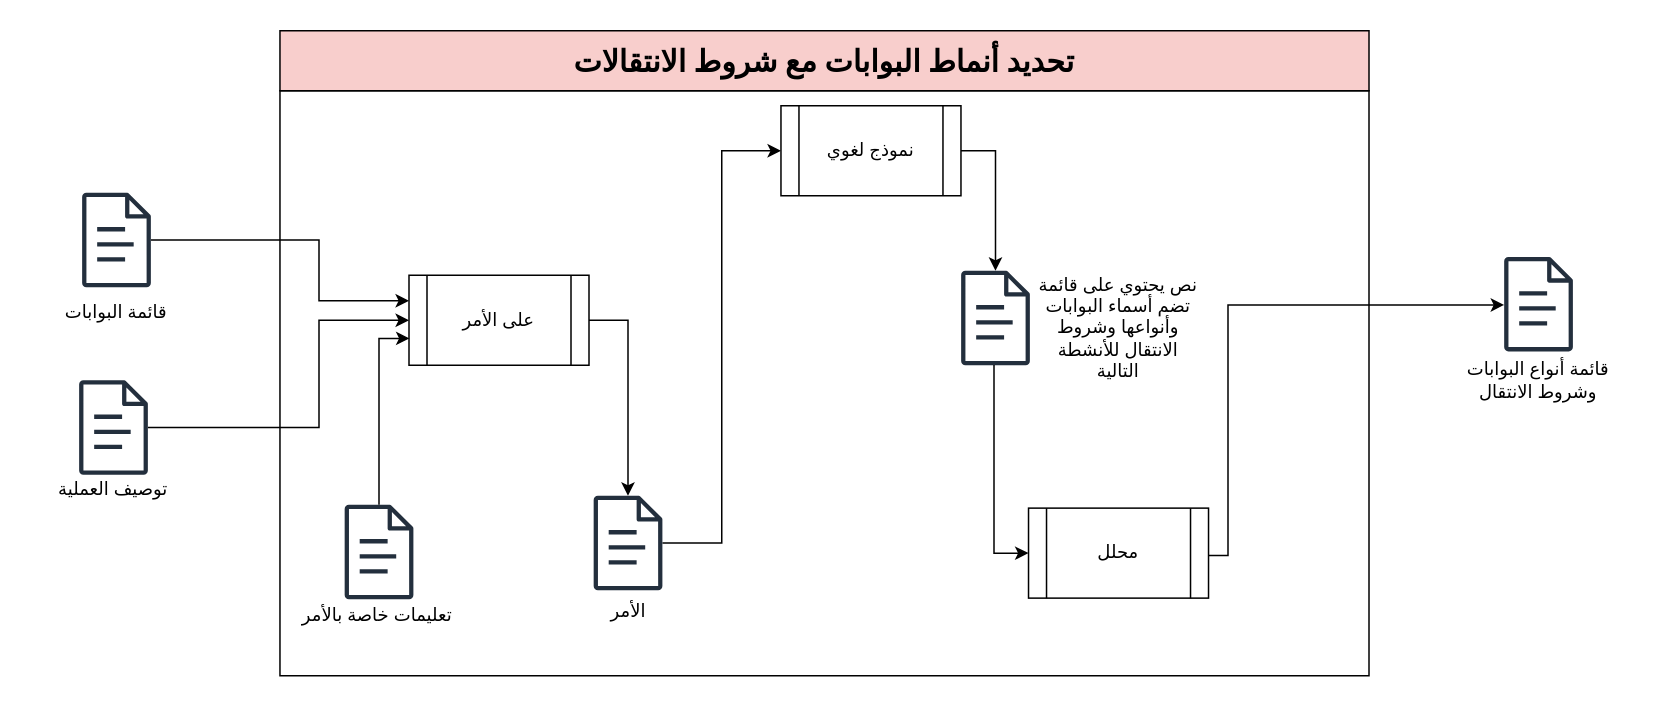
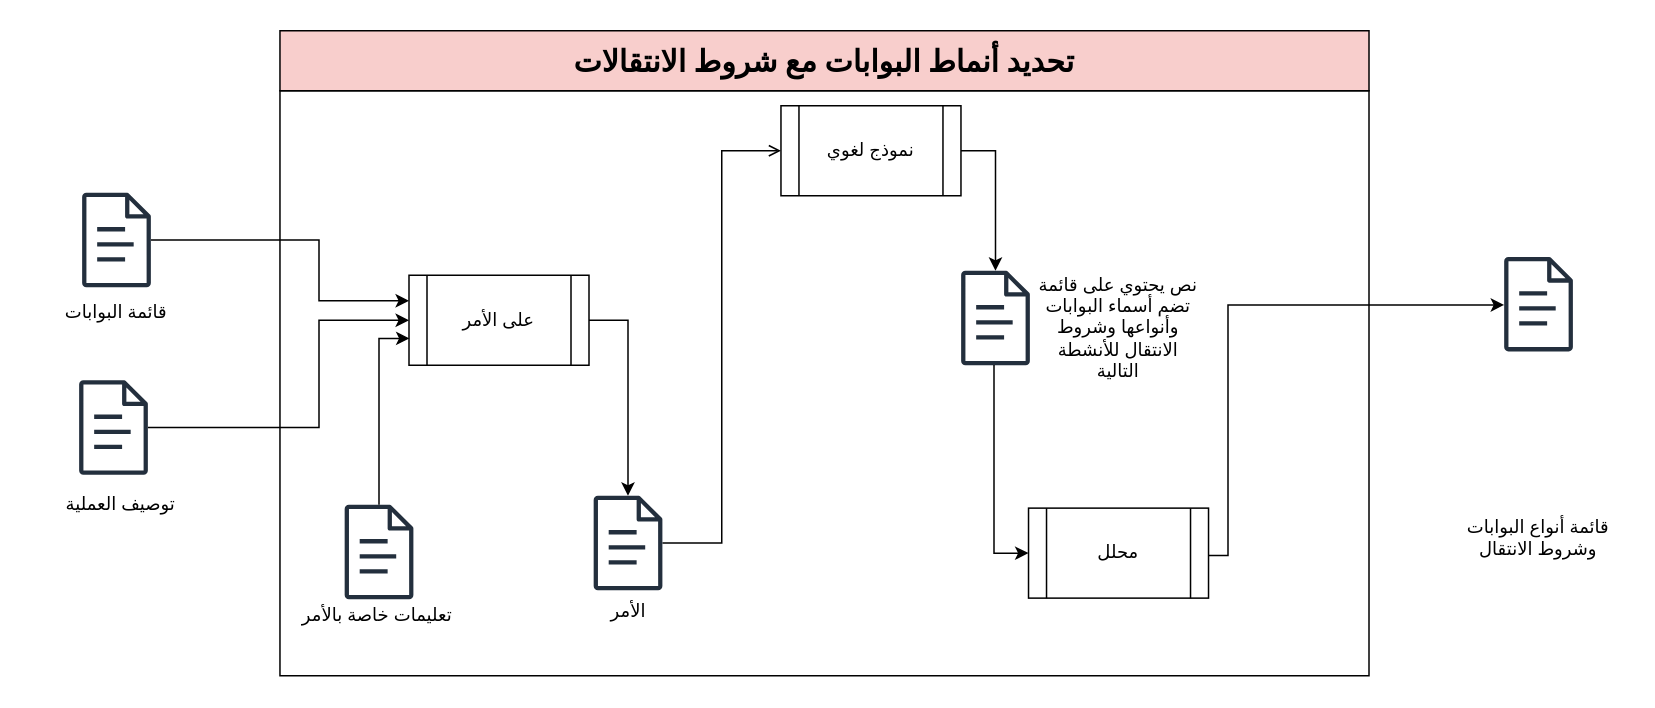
edge "الأمر" -> "نموذج لغوي": arrowhead classic -> open
node "قائمة أنواع البوابات وشروط الانتقال": moved (1538, 380) -> (1538, 538)
node "توصيف العملية": moved (113, 490) -> (121, 505)
